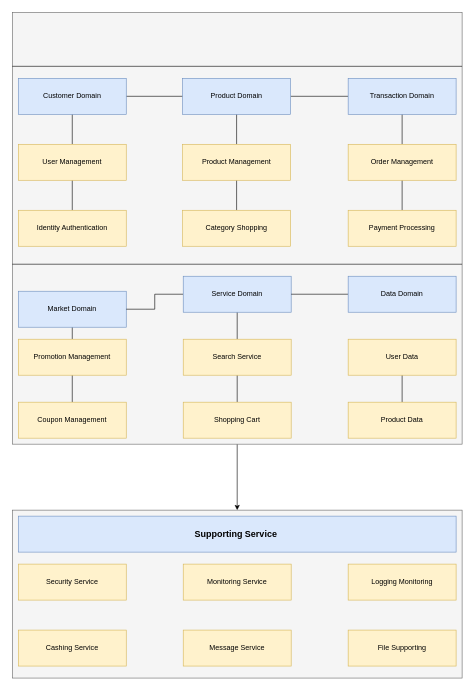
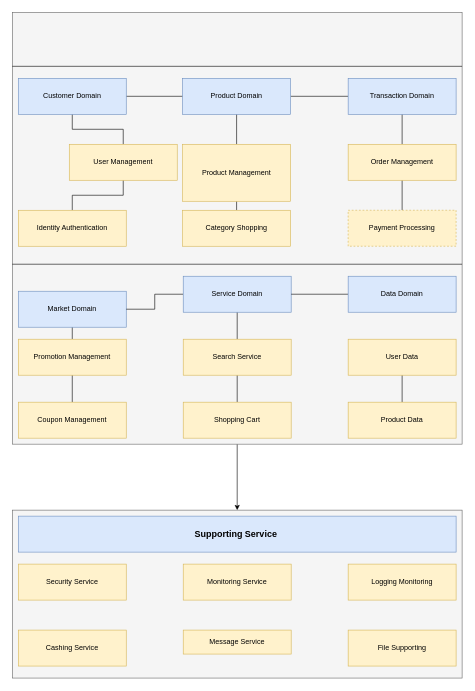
node "User Management": moved (72, 162) -> (123, 162)
node "Product Management": size 108x36 -> 108x57
node "Payment Processing": style solid -> dashed
node "Message Service": size 108x36 -> 108x24
